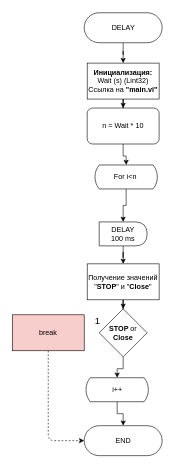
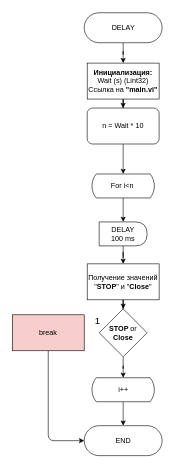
node "For i<n": moved (126, 177) -> (123, 186)
node "i++": moved (117, 390) -> (123, 390)
edge "break" -> "END": style dashed -> solid
